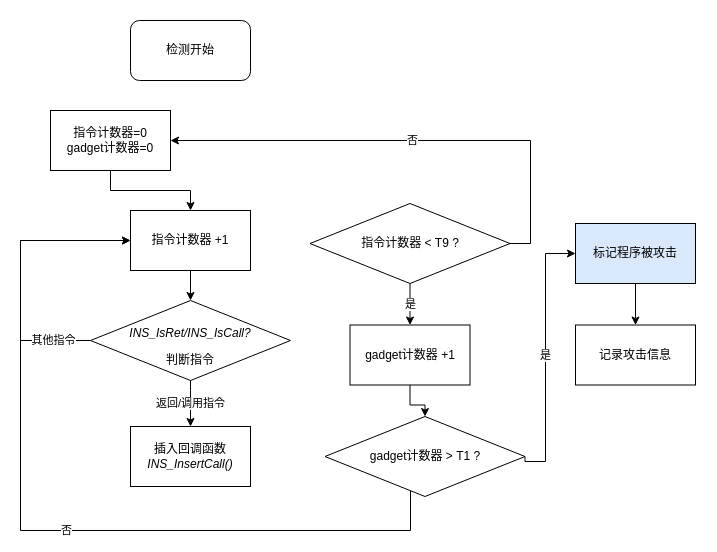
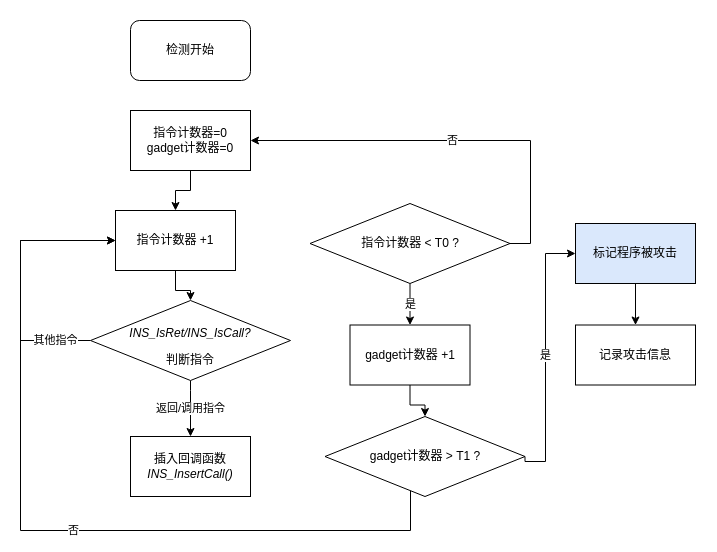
node "指令计数器=0 gadget计数器=0": moved (111, 141) -> (191, 141)
node "指令计数器 +1": moved (191, 241) -> (176, 241)
node "指令计数器 < T9 ?": label "指令计数器 < T9 ?" -> "指令计数器 < T0 ?"
node "插入回调函数INS_InsertCall()": moved (191, 457) -> (191, 467)
